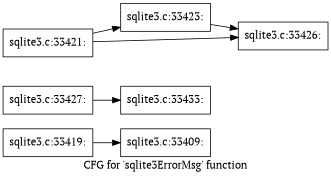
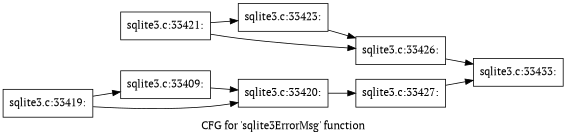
edge "sqlite3.c:33426:" -> "sqlite3.c:33433:": added
node "sqlite3.c:33420:": added
